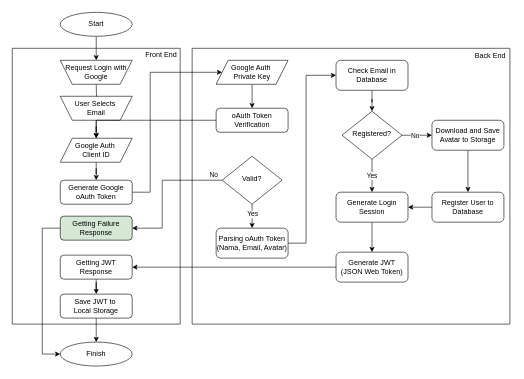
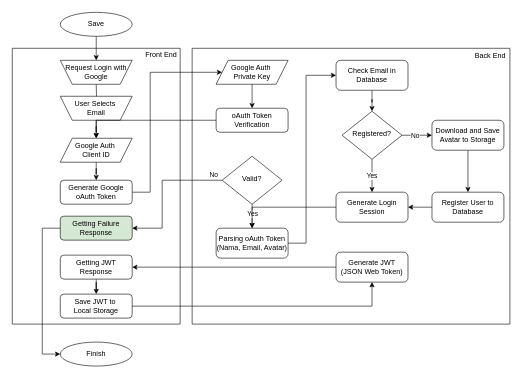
node "Start": label "Start" -> "Save"
edge "Generate Login Session" -> "Generate JWT (JSON Web Token)": now "Generate Login Session" -> "Parsing oAuth Token (Nama, Email, Avatar)"
edge "Save JWT to Local Storage" -> "Finish": now "Save JWT to Local Storage" -> "Generate JWT (JSON Web Token)"
